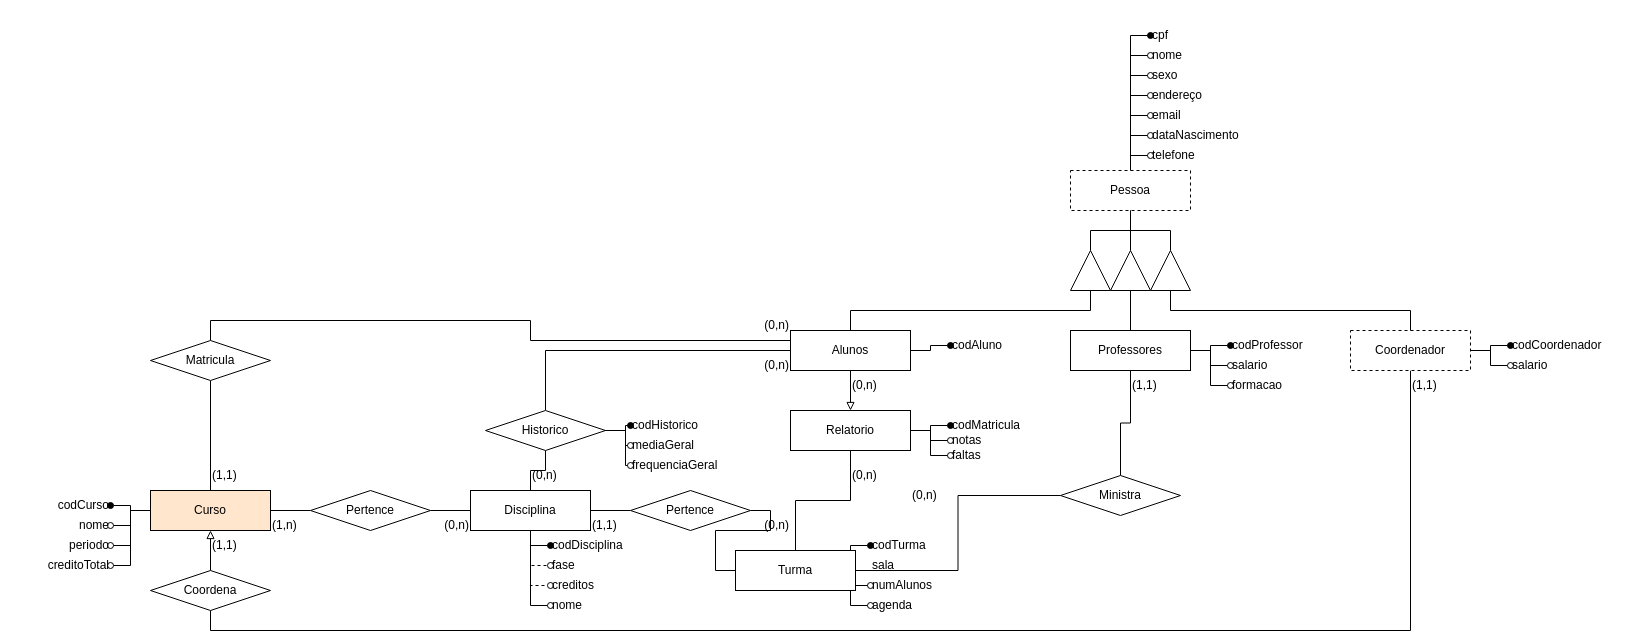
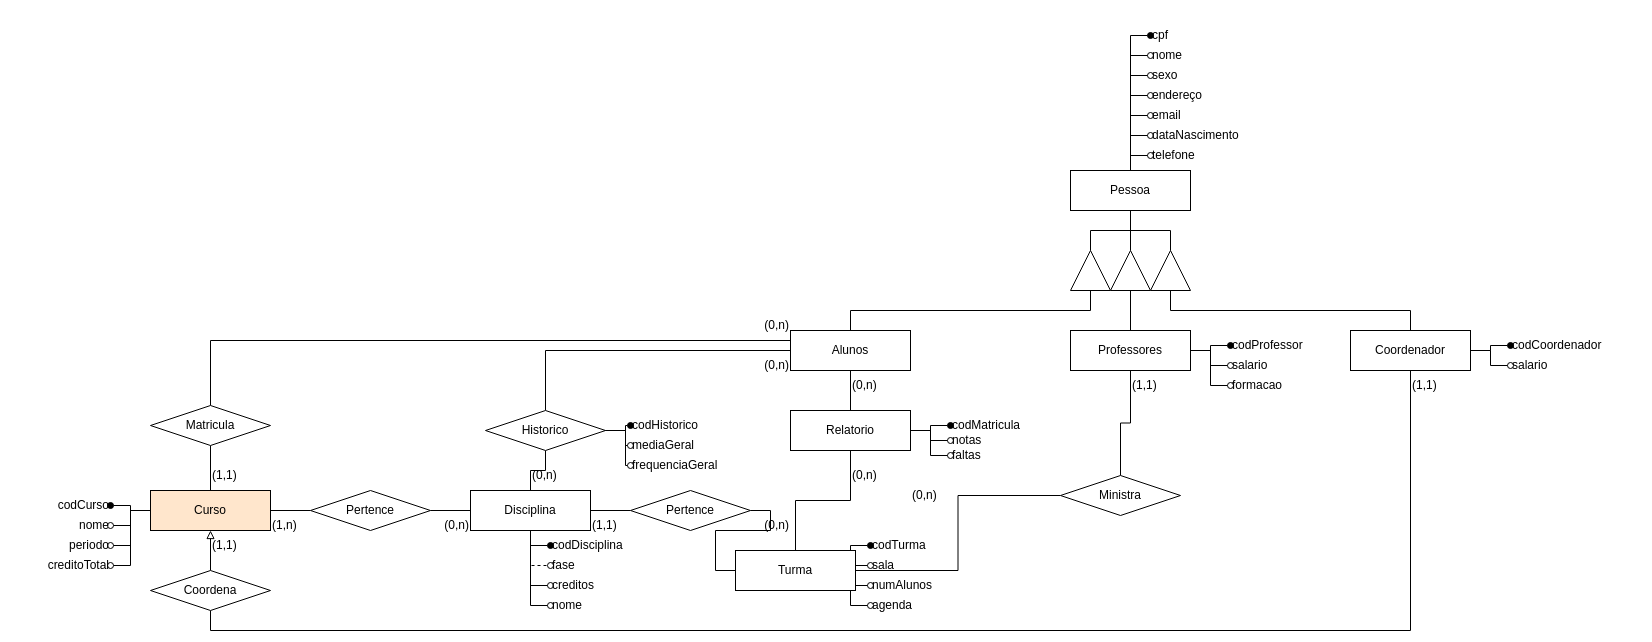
node "Pessoa": style dashed -> solid
node "codAluno": removed
edge "Alunos" -> "codAluno": removed
node "Coordenador": style dashed -> solid
node "Matricula": moved (211, 361) -> (211, 426)
edge "Alunos" -> "Relatorio": arrowhead block -> none
edge "Turma" -> "sala": added
edge "Disciplina" -> "creditos": style dashed -> solid
